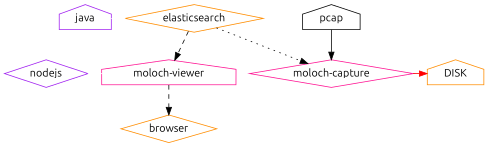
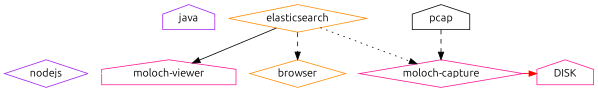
edge "pcap" -> "moloch-capture": style solid -> dashed
edge "elasticsearch" -> "moloch-viewer": style dashed -> solid
node "DISK": color darkorange -> deeppink
edge "moloch-viewer" -> "browser": now "elasticsearch" -> "browser"
